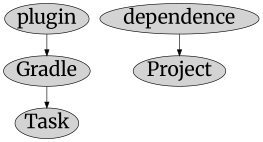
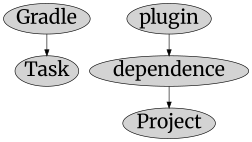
edge "plugin" -> "Gradle": now "plugin" -> "dependence"
